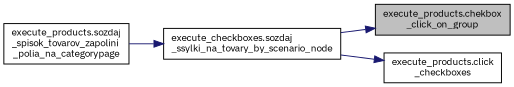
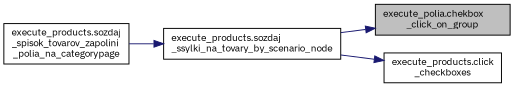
node "execute_products.chekbox _click_on_group": label "execute_products.chekbox _click_on_group" -> "execute_polia.chekbox _click_on_group"
node "execute_checkboxes.sozdaj _ssylki_na_tovary_by_scenario_node": label "execute_checkboxes.sozdaj _ssylki_na_tovary_by_scenario_node" -> "execute_products.sozdaj _ssylki_na_tovary_by_scenario_node"
